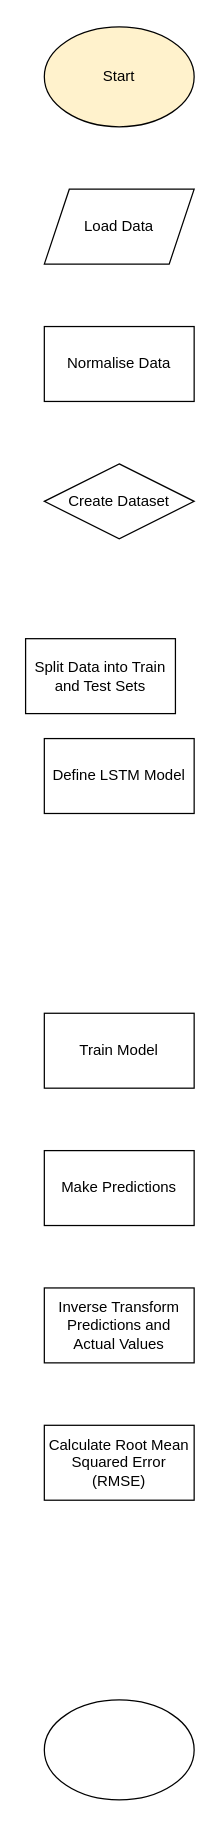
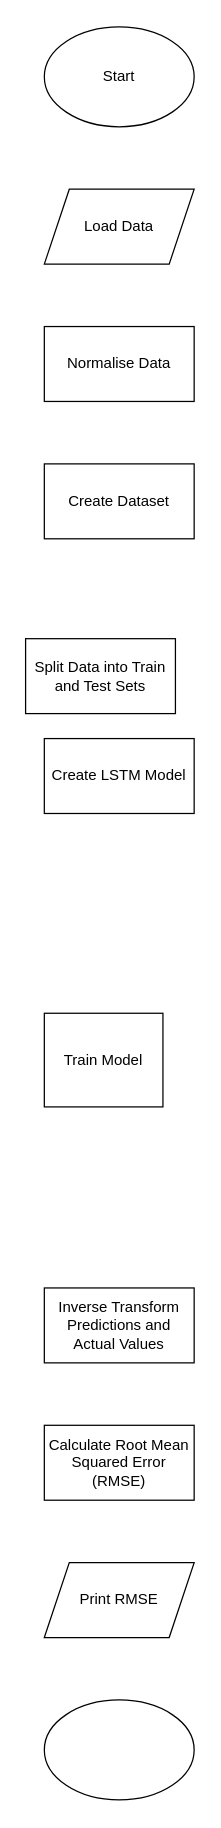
node "Start": fillcolor #fff2cc -> #ffffff
node "Create Dataset": shape diamond -> rectangle
node "Define LSTM Model": label "Define LSTM Model" -> "Create LSTM Model"
node "Train Model": size 150x75 -> 119x94
node "Make Predictions": removed
node "Print RMSE": added
